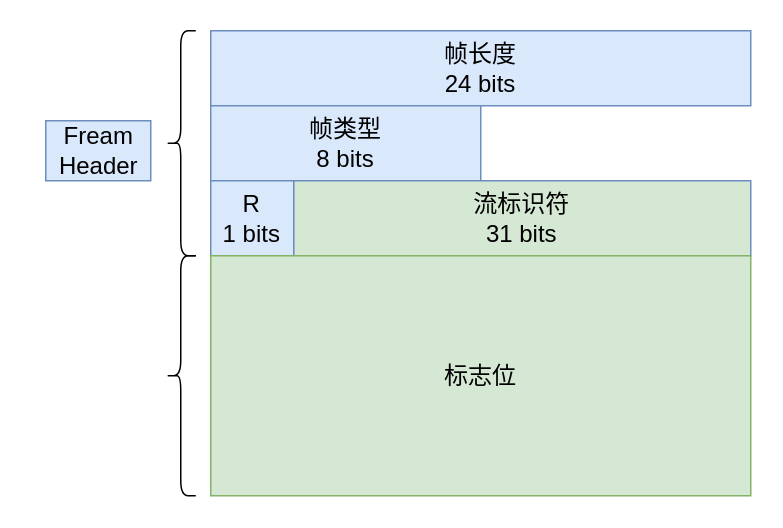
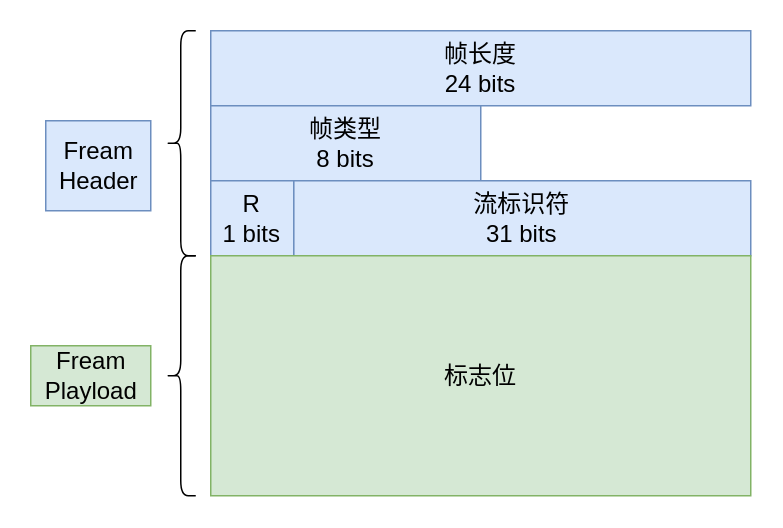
node "Fream Header": size 105x60 -> 105x90
node "流标识符 31 bits": fillcolor #d5e8d4 -> #dae8fc
node "Fream Playload": added
